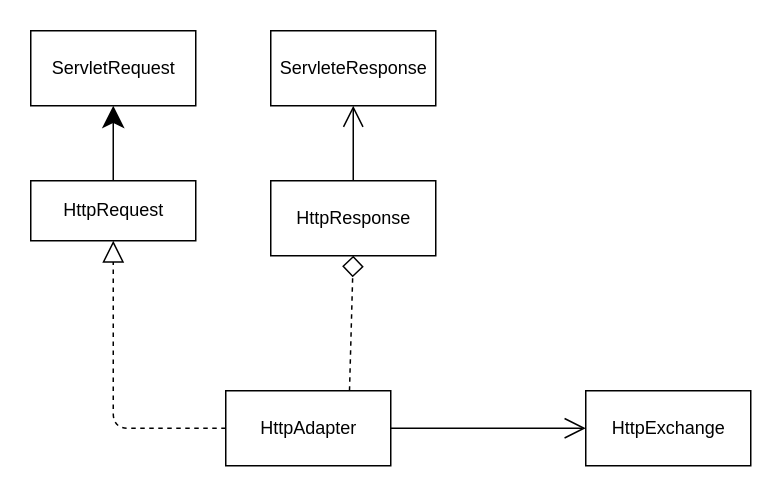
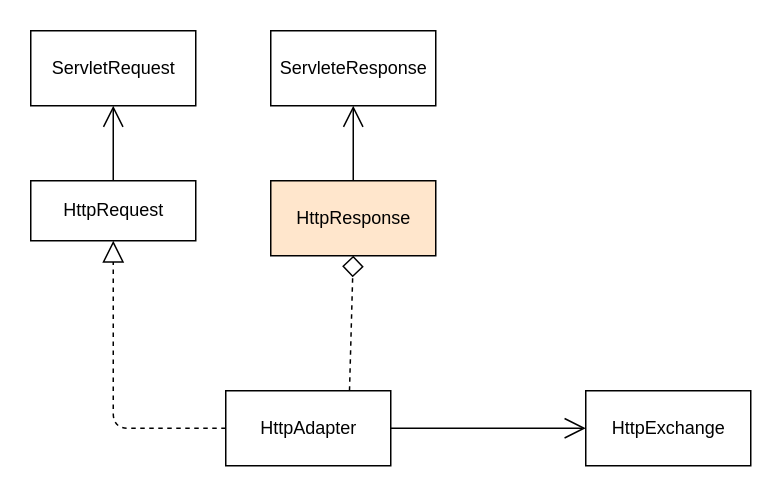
edge "HttpRequest" -> "ServletRequest": arrowhead classic -> open
node "HttpResponse": fillcolor #ffffff -> #ffe6cc
